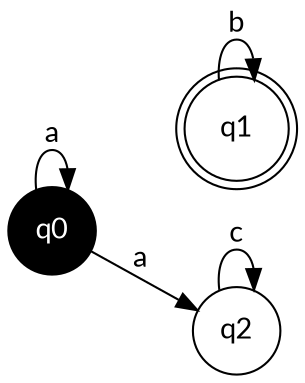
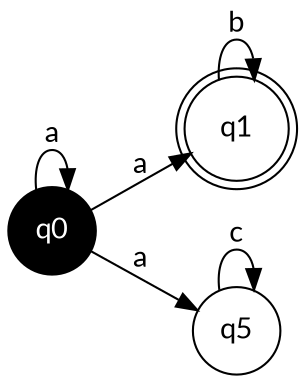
edge "q0" -> "q1": added, label "a"
node "q2": label "q2" -> "q5"
